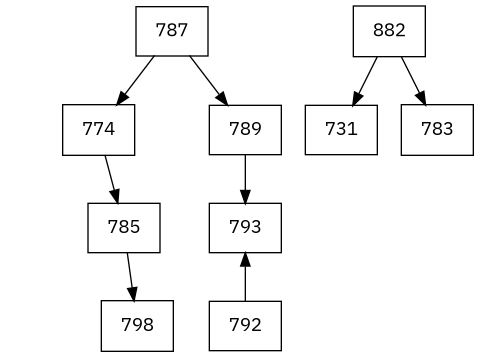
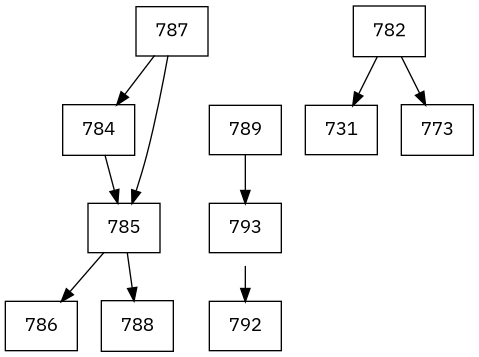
node "882": label "882" -> "782"
edge "787" -> "789": now "787" -> "785"
node "774": label "774" -> "784"
node "783": label "783" -> "773"
edge "792" -> "793": reversed
node "786": added
node "798": label "798" -> "788"
